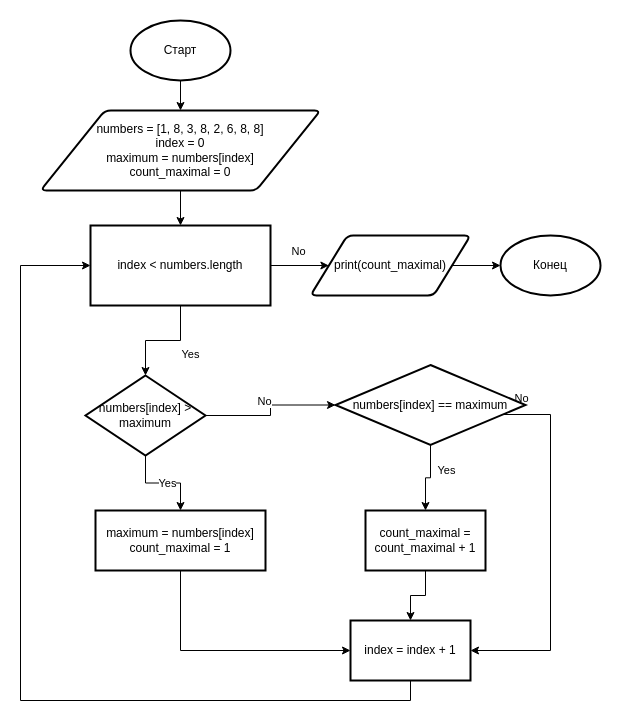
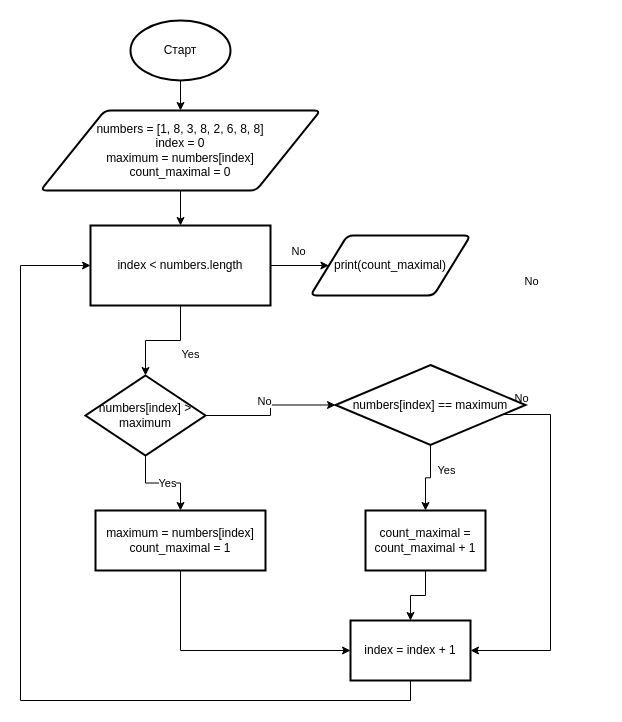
edge "print(count_maximal)" -> "Конец": removed
node "Конец": removed
